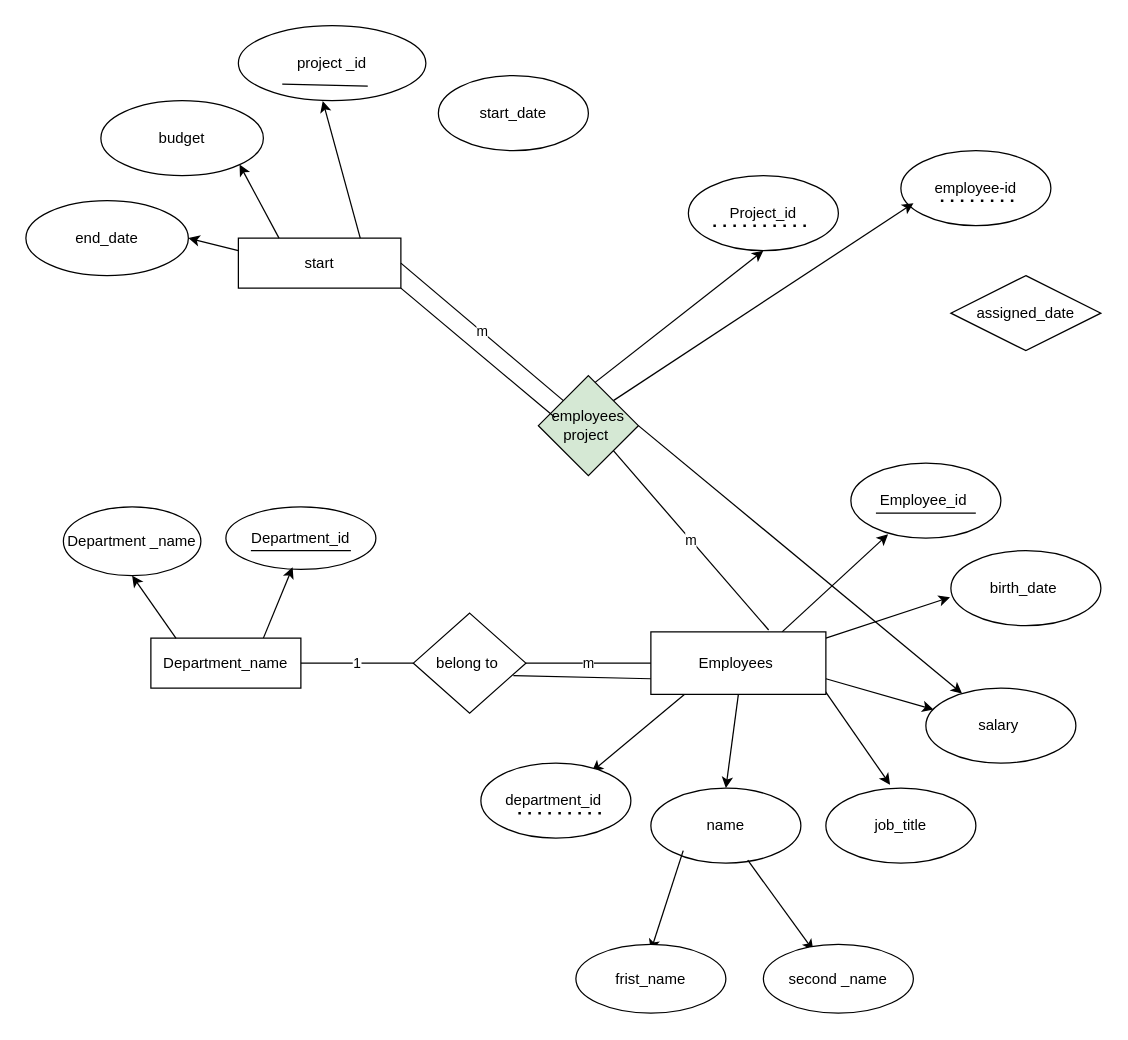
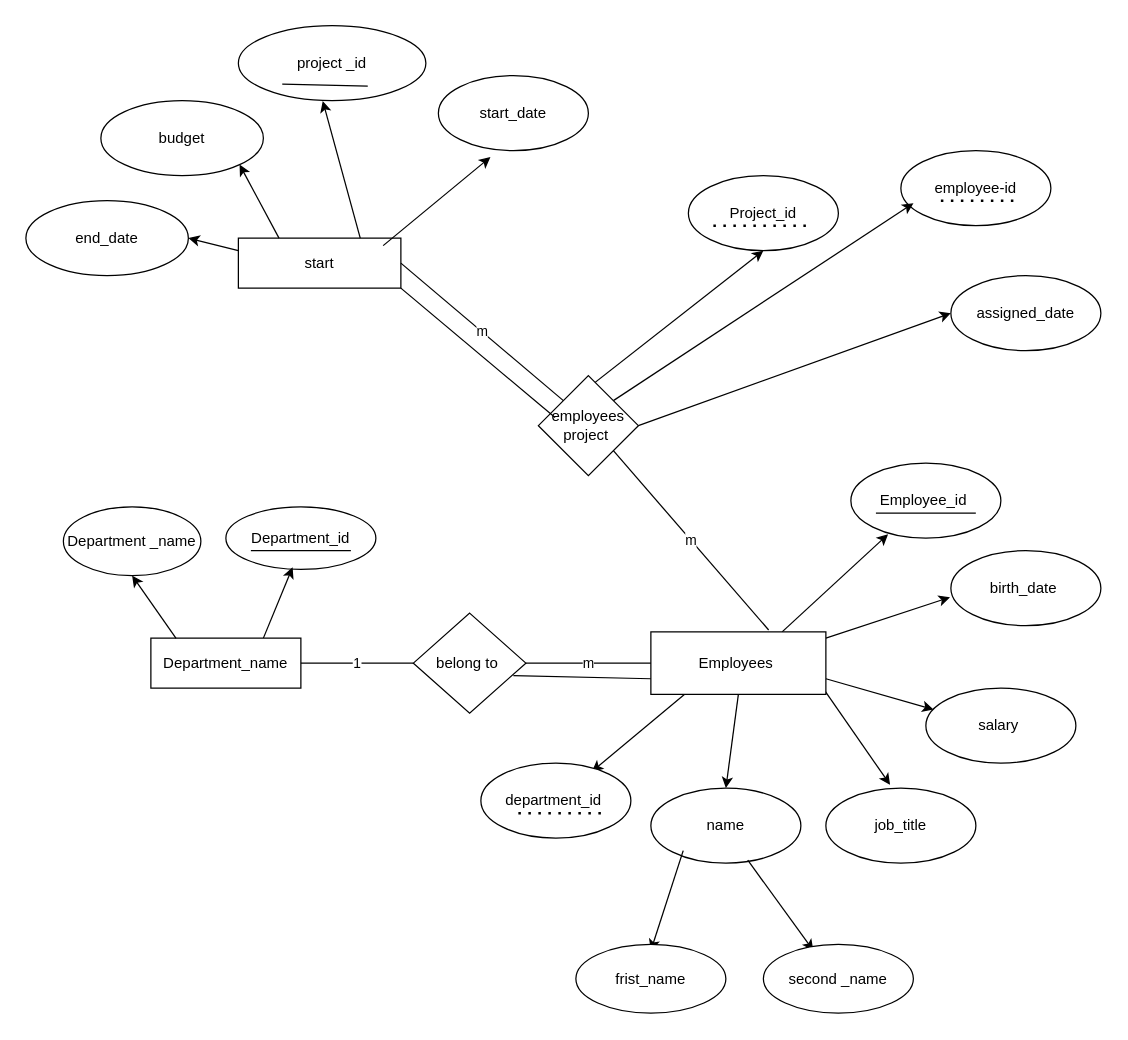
edge "start" -> "start_date": added
node "assigned_date": shape diamond -> ellipse
node "employees project": fillcolor #d5e8d4 -> #ffffff
edge "employees project" -> "salary": now "employees project" -> "assigned_date"
